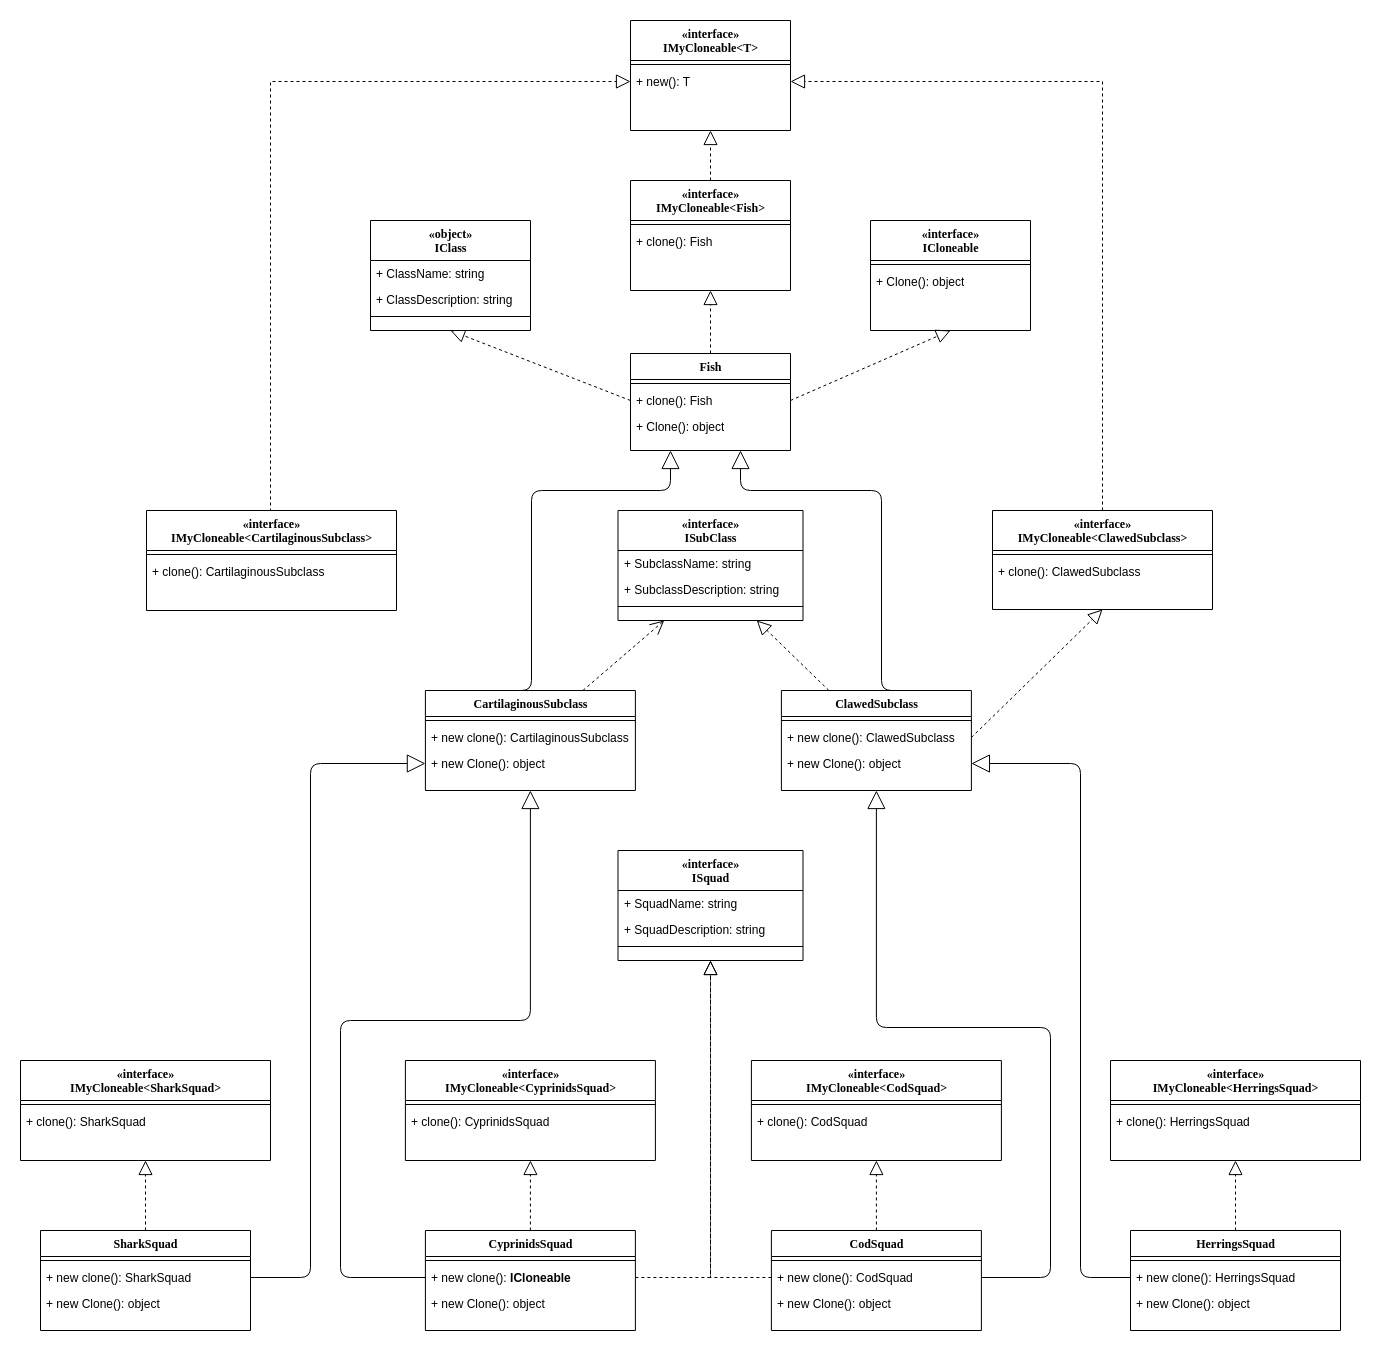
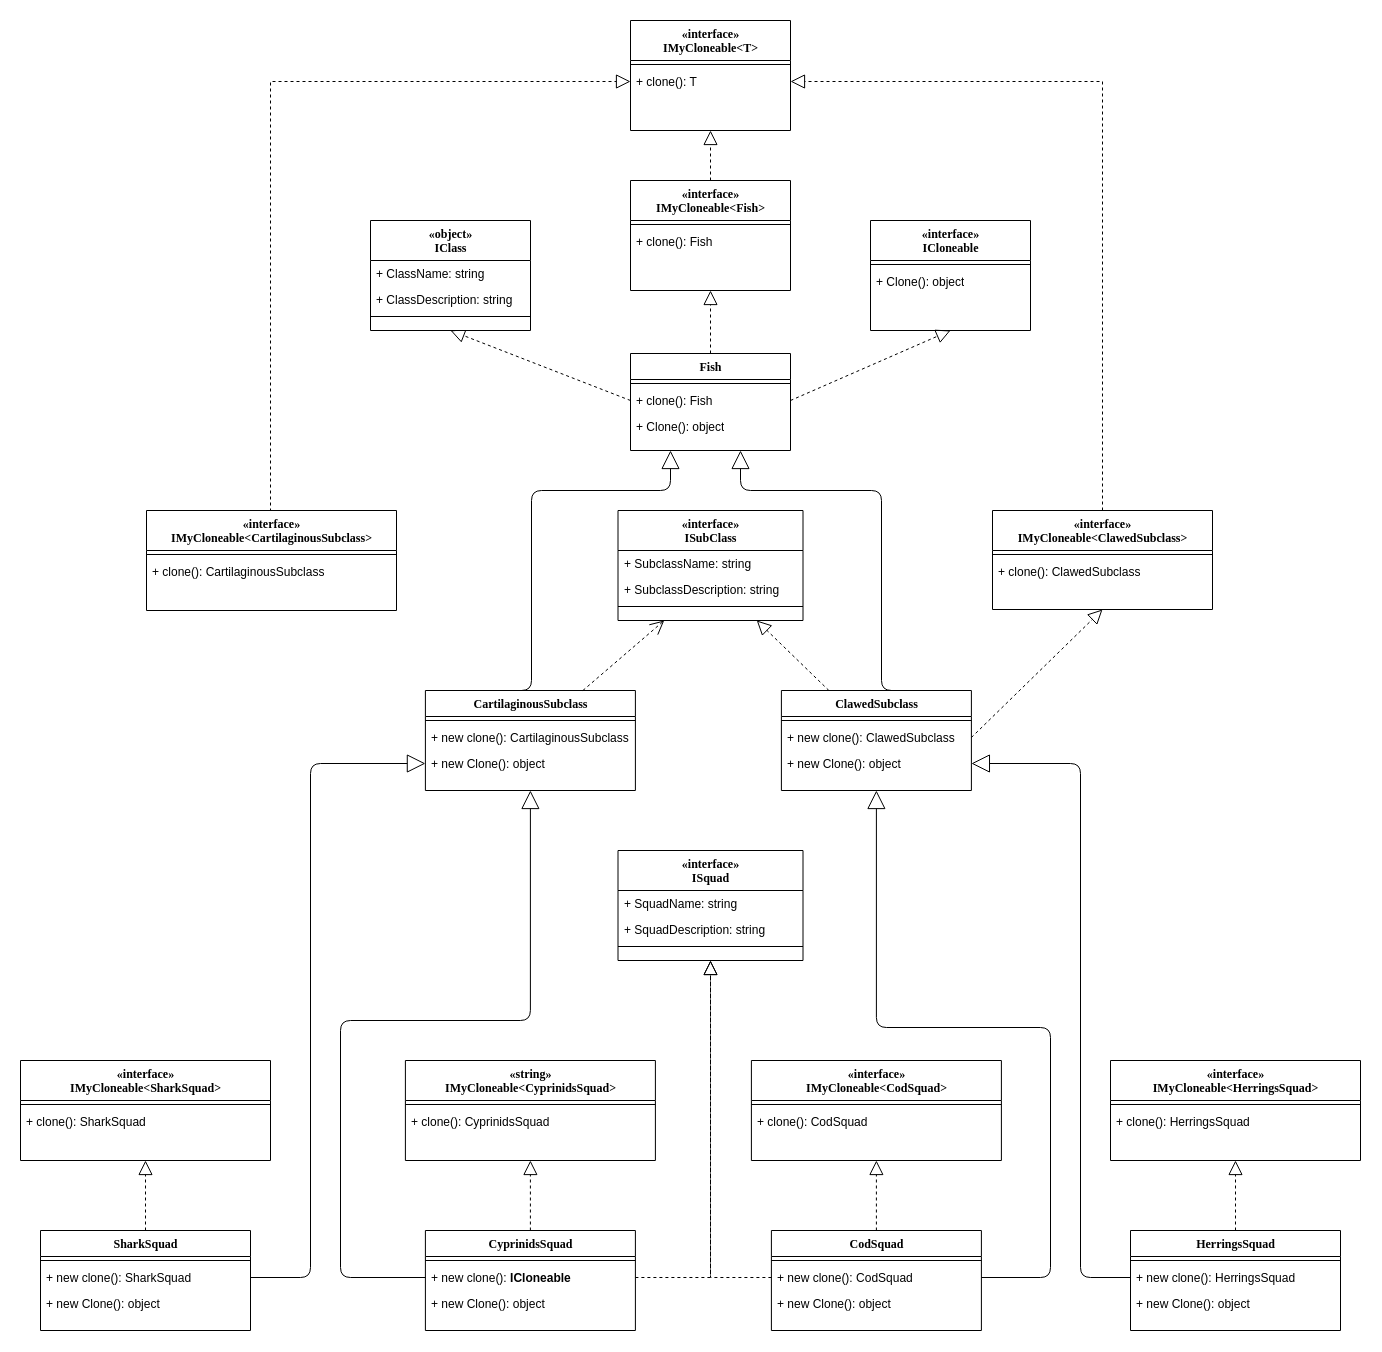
node "+ new(): T": label "+ new(): T" -> "+ clone(): T"
node "«interface» IMyCloneable<CyprinidsSquad>": label "«interface» IMyCloneable<CyprinidsSquad>" -> "«string» IMyCloneable<CyprinidsSquad>"
